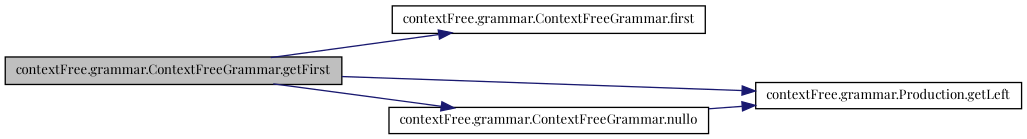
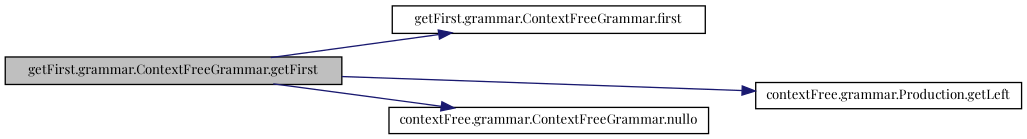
node "contextFree.grammar.ContextFreeGrammar.first": label "contextFree.grammar.ContextFreeGrammar.first" -> "getFirst.grammar.ContextFreeGrammar.first"
node "contextFree.grammar.ContextFreeGrammar.getFirst": label "contextFree.grammar.ContextFreeGrammar.getFirst" -> "getFirst.grammar.ContextFreeGrammar.getFirst"
edge "contextFree.grammar.ContextFreeGrammar.nullo" -> "contextFree.grammar.Production.getLeft": removed
